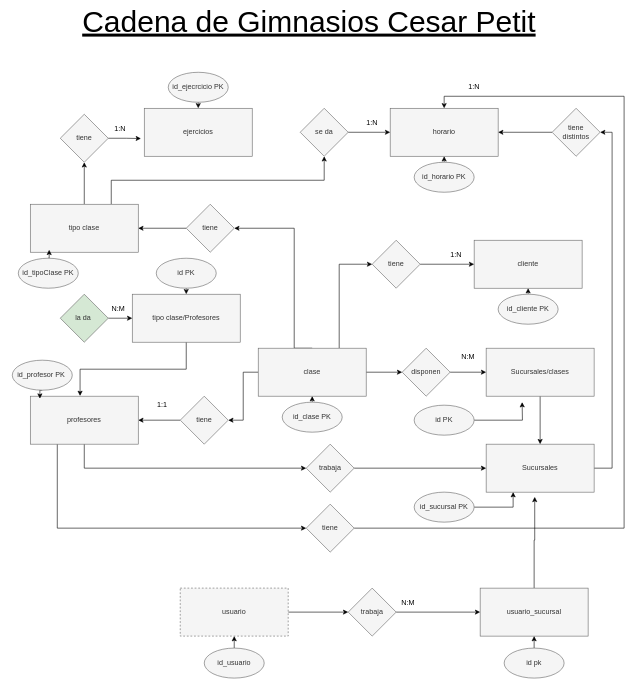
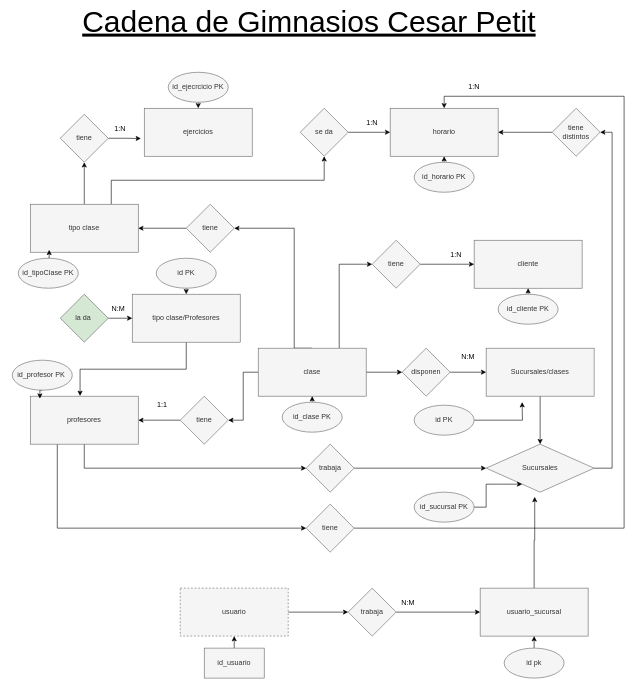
node "Sucursales": shape rectangle -> diamond
node "id_usuario": shape ellipse -> rectangle
